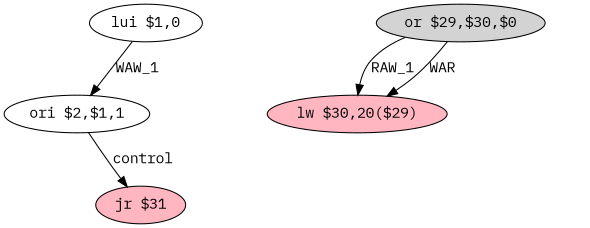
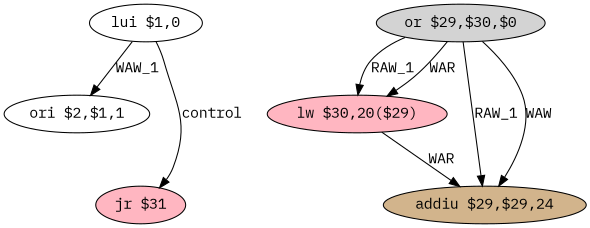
edge "ori $2,$1,1" -> "jr $31": now "lui $1,0" -> "jr $31"
node "addiu $29,$29,24": added
